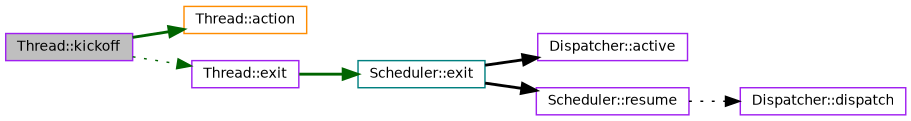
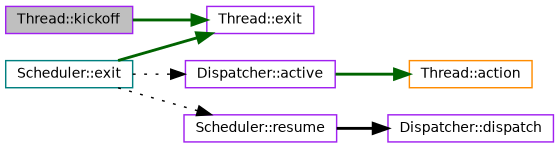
edge "Thread::kickoff" -> "Thread::action": now "Dispatcher::active" -> "Thread::action"
edge "Thread::kickoff" -> "Thread::exit": style dotted -> bold
edge "Scheduler::exit" -> "Dispatcher::active": style bold -> dotted
edge "Thread::exit" -> "Scheduler::exit": reversed
edge "Scheduler::exit" -> "Scheduler::resume": style bold -> dotted
edge "Scheduler::resume" -> "Dispatcher::dispatch": style dotted -> bold
